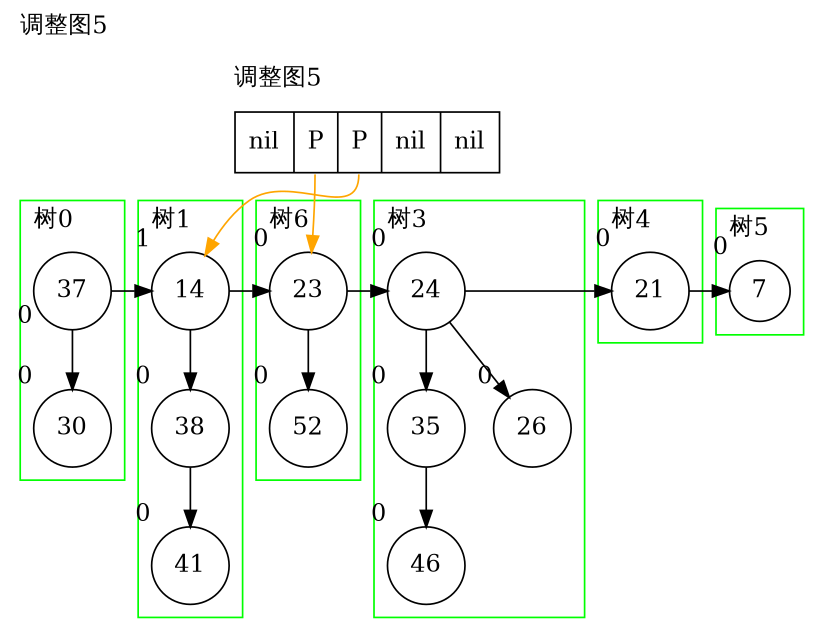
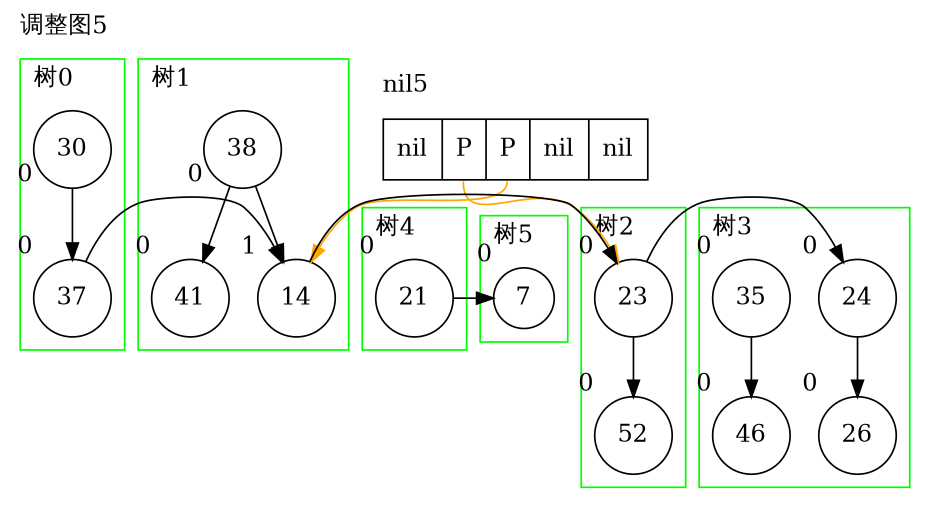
cluster "调整图5": label "调整图5" -> "nil5"
cluster "树6": label "树6" -> "树2"
edge "24 0" -> "21 0": removed
edge "37 0" -> "30 0": reversed
edge "14 1" -> "38 0": reversed
edge "24 0" -> "35 0": removed
